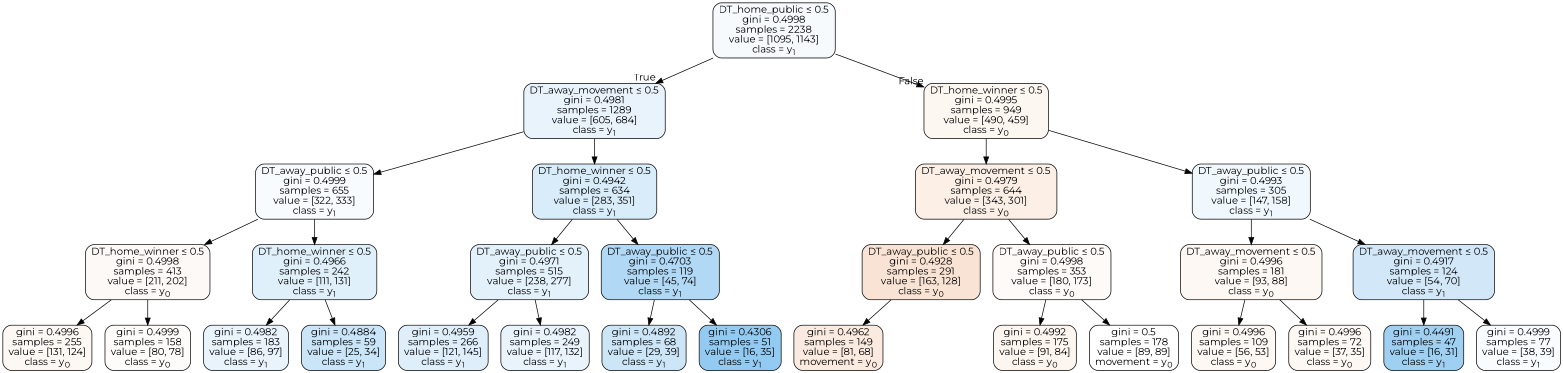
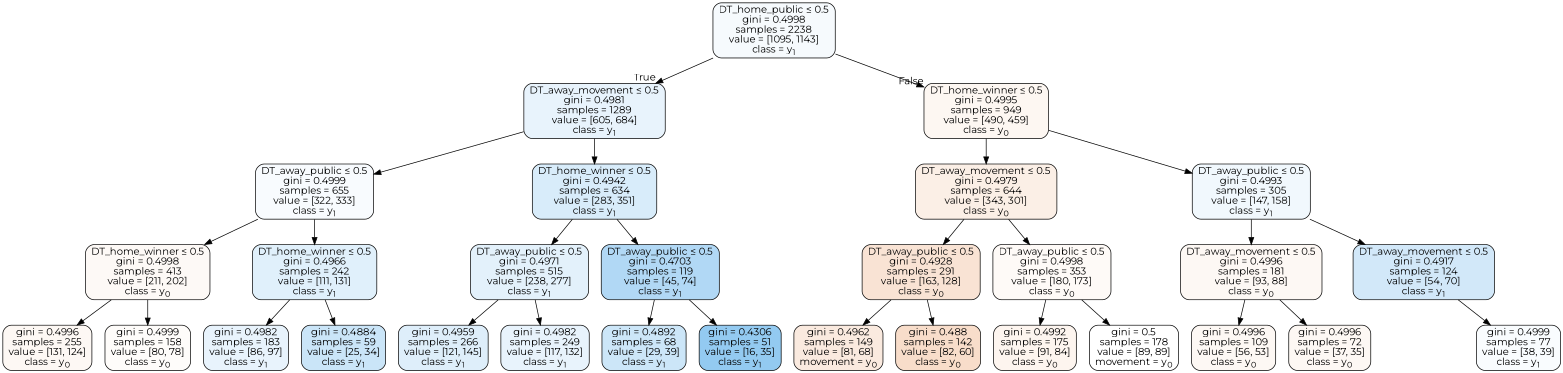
node "gini = 0.488": added
node "gini = 0.4491": removed
